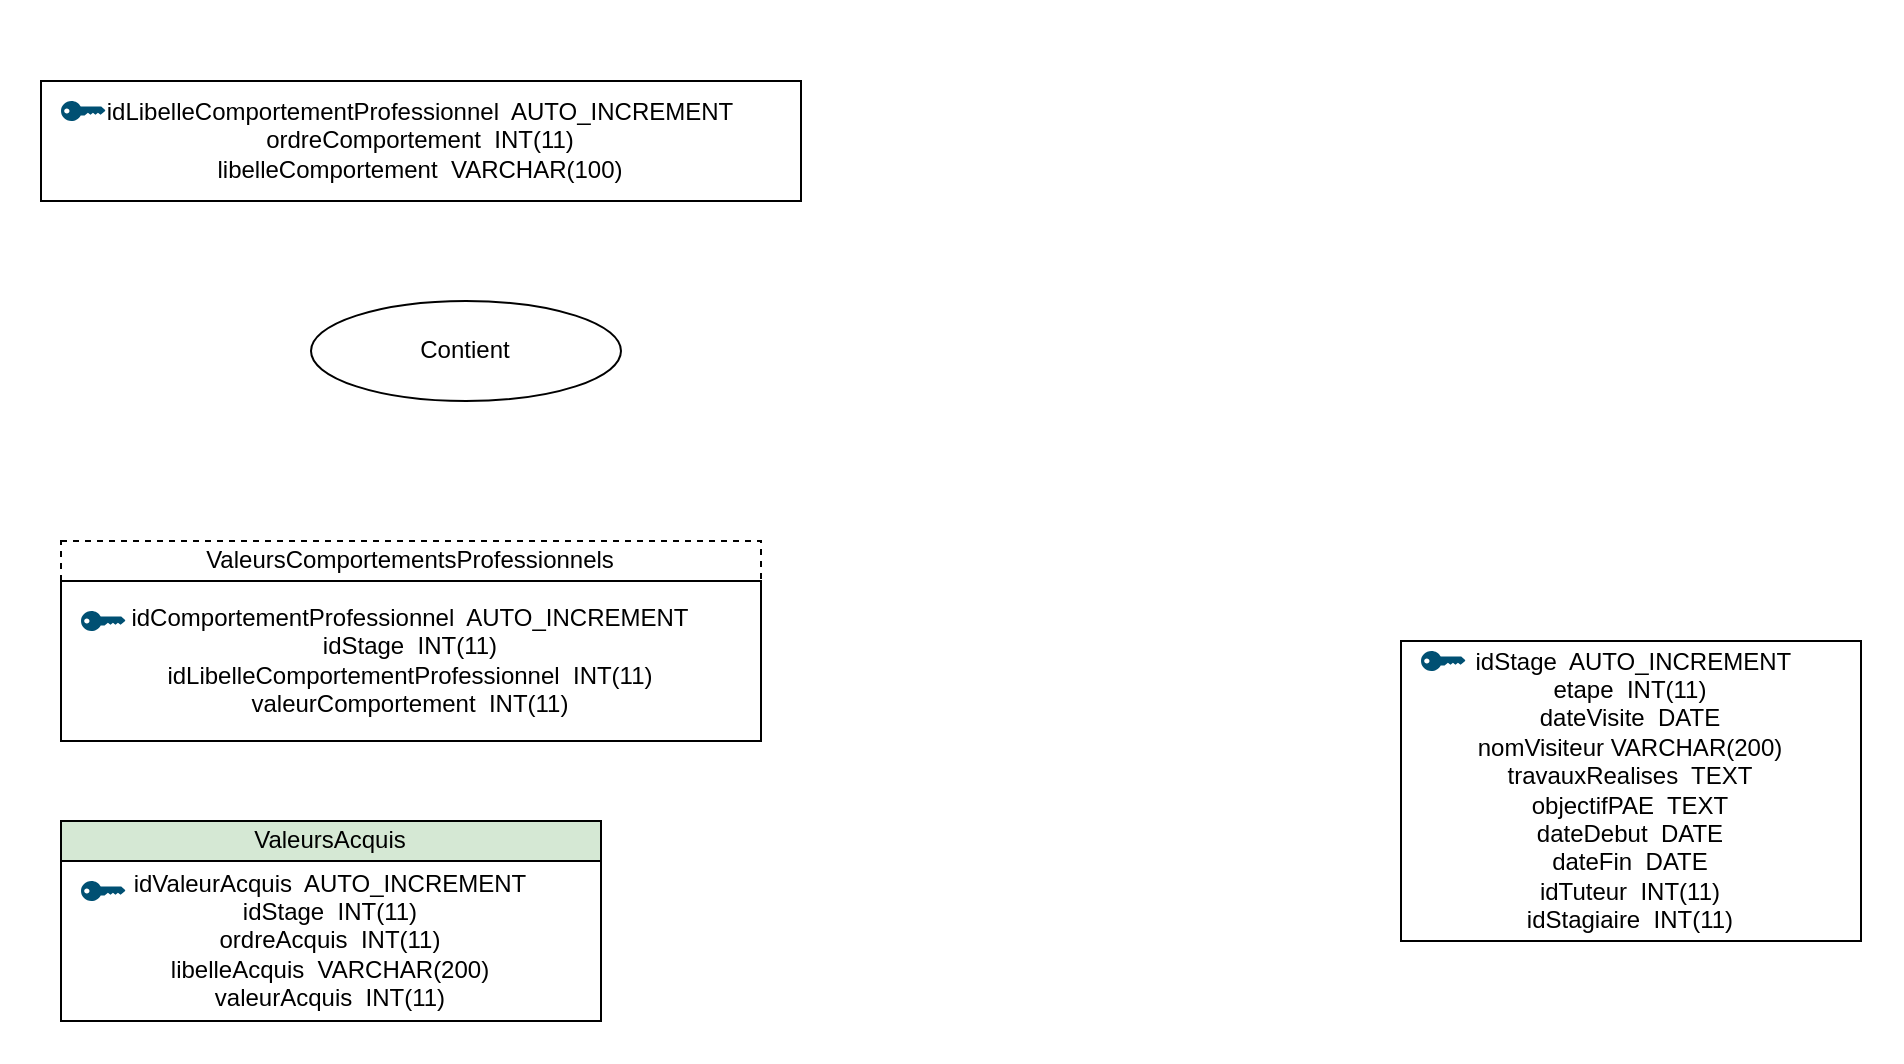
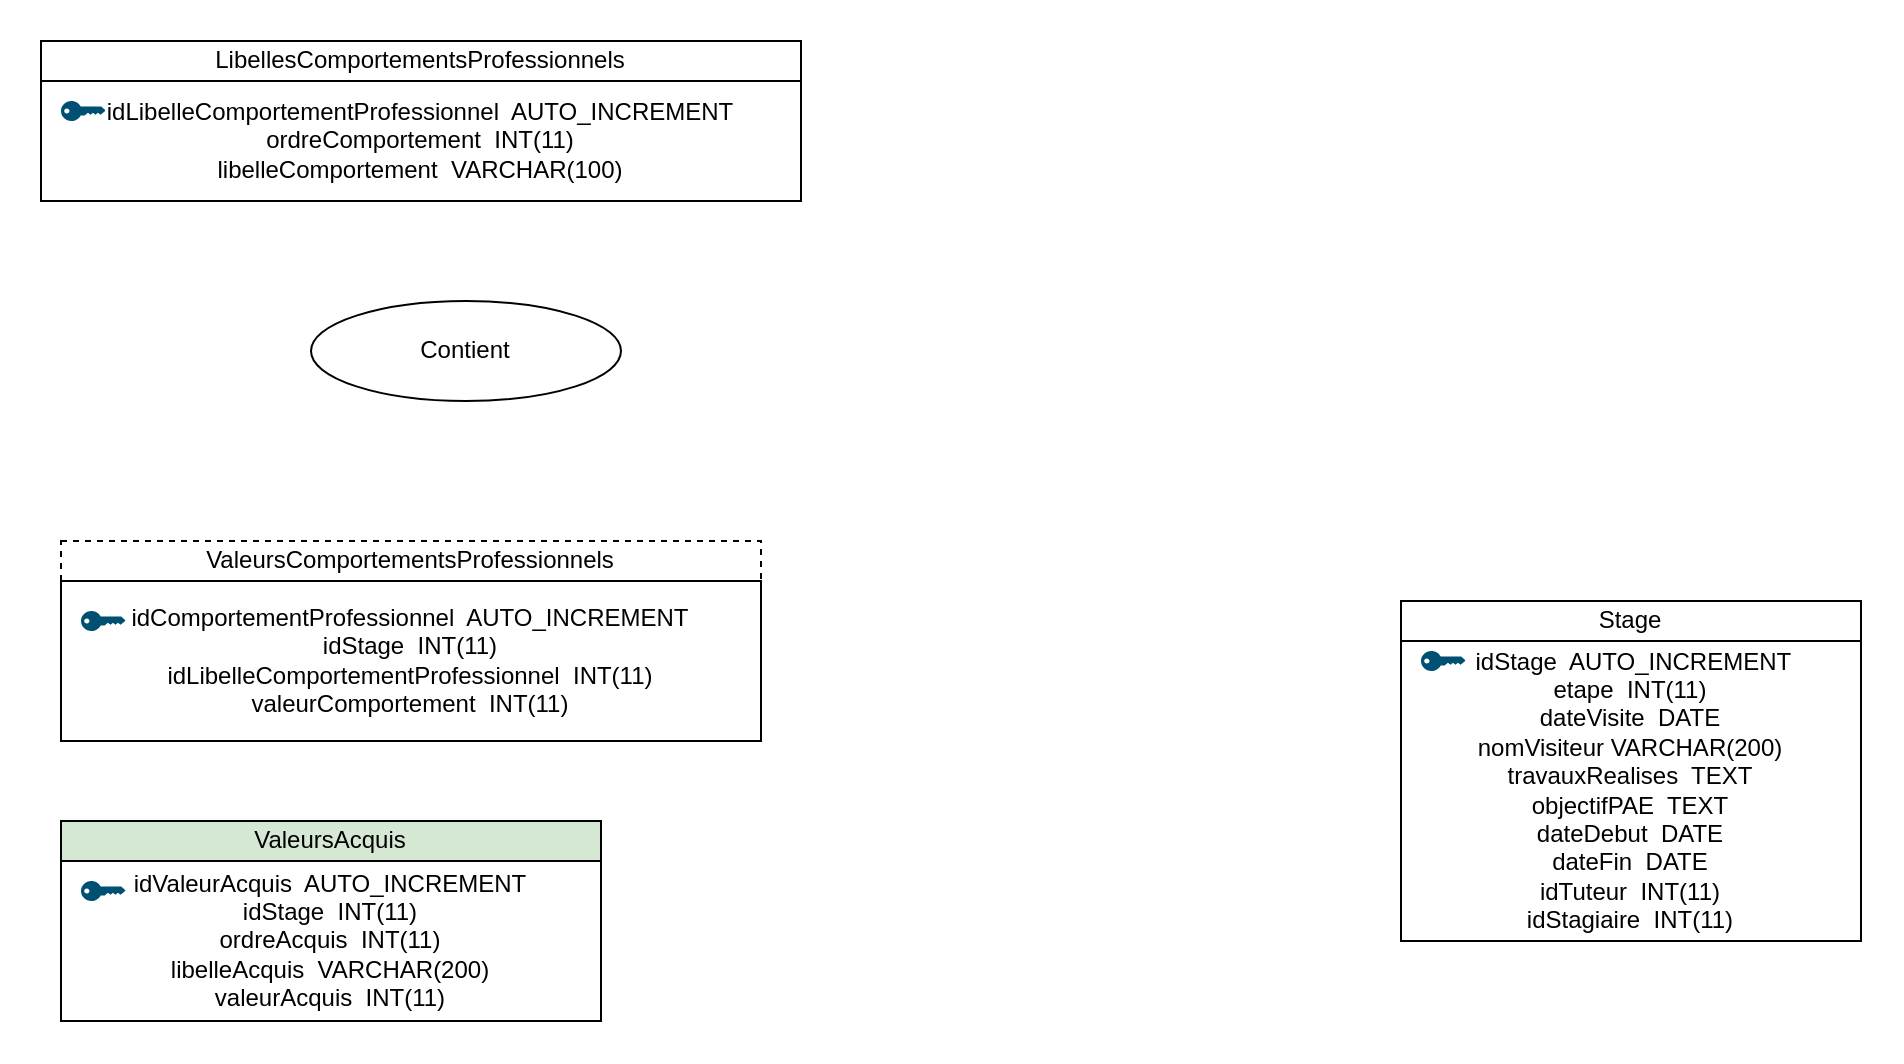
node "LibellesComportementsProfessionnels": added
node "Stage": added
